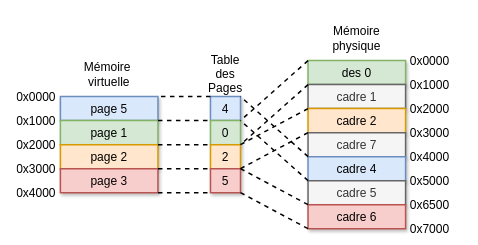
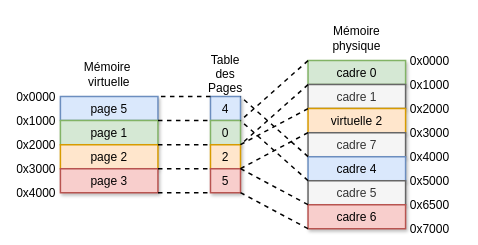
node "des 0": label "des 0" -> "cadre 0"
node "cadre 2": label "cadre 2" -> "virtuelle 2"
